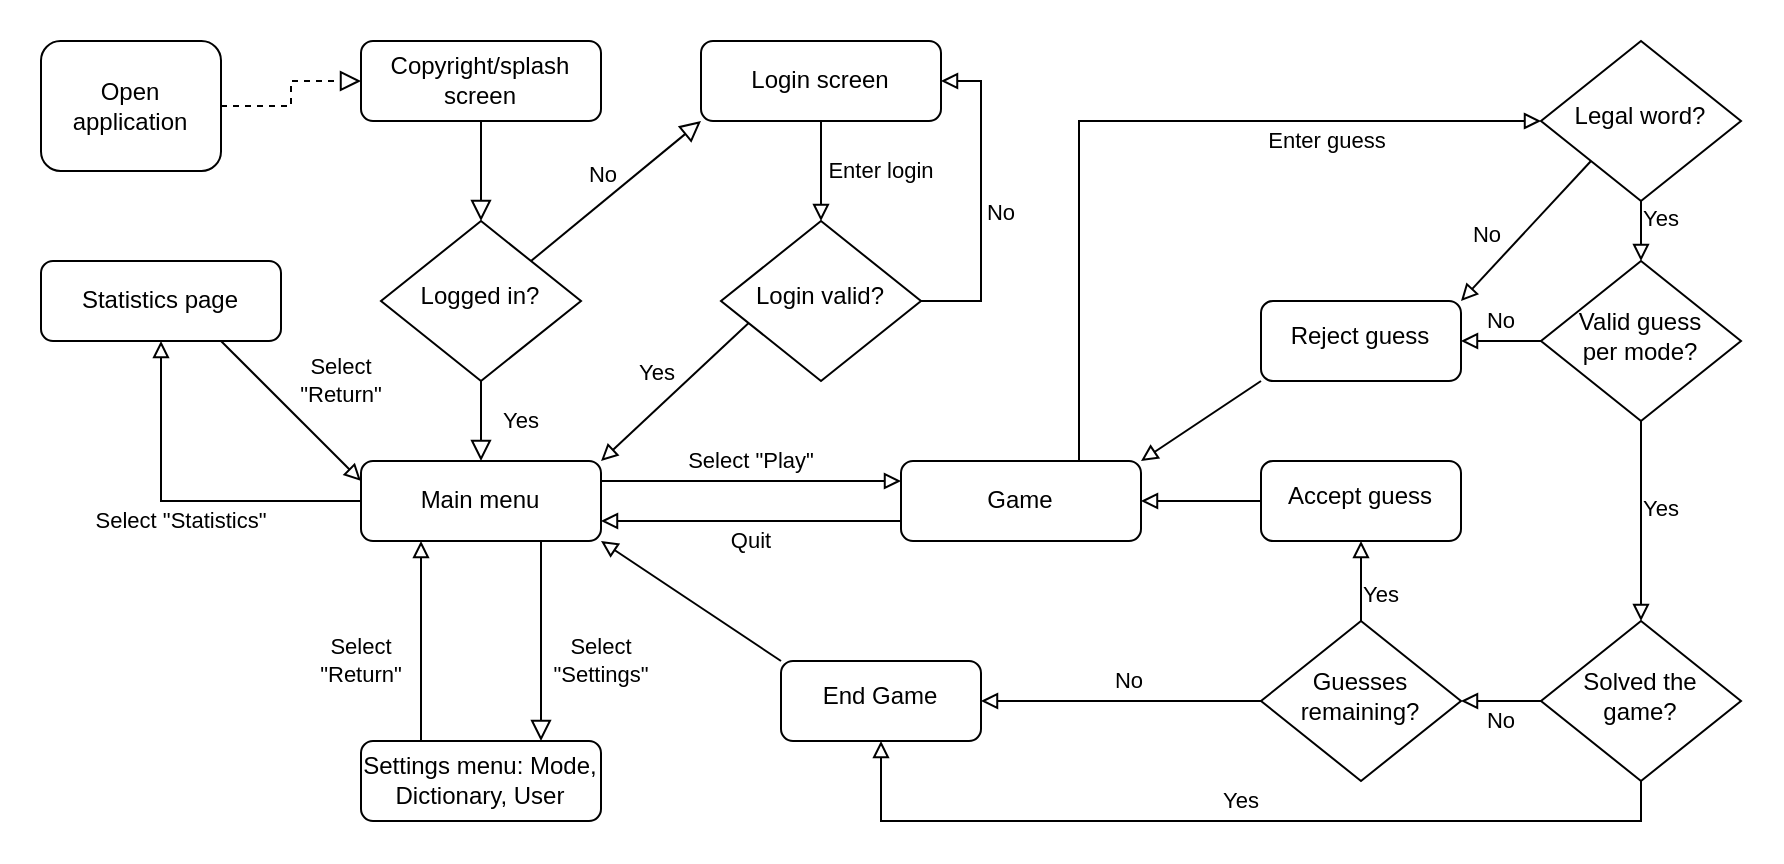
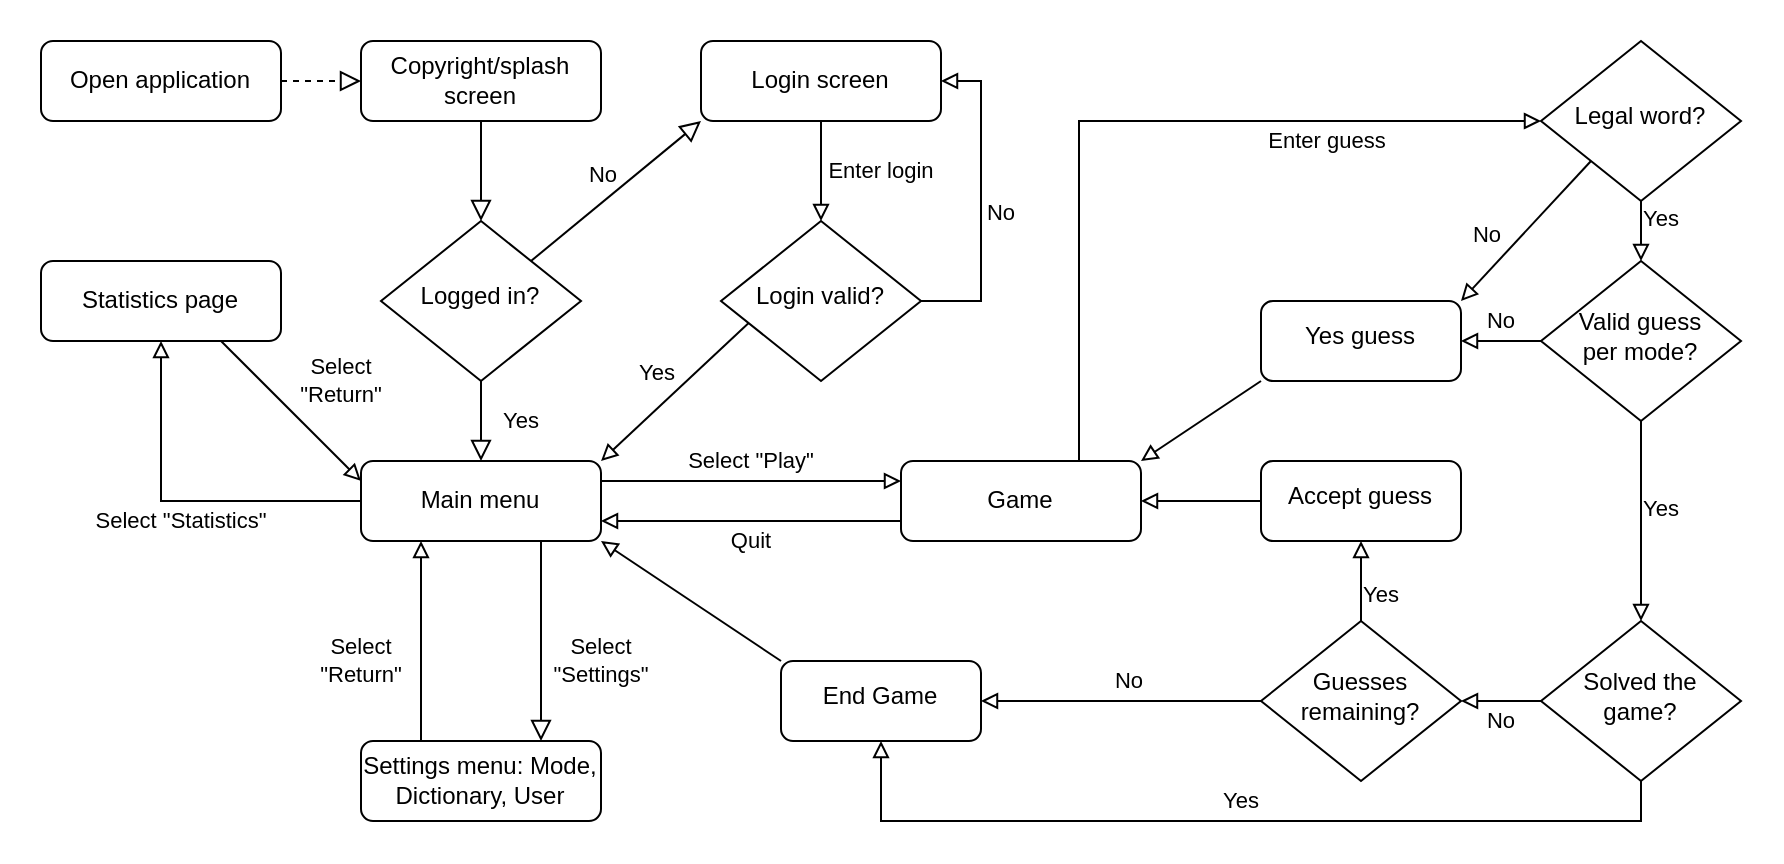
node "Open application": size 180x130 -> 240x80
node "Reject guess": label "Reject guess" -> "Yes guess"
